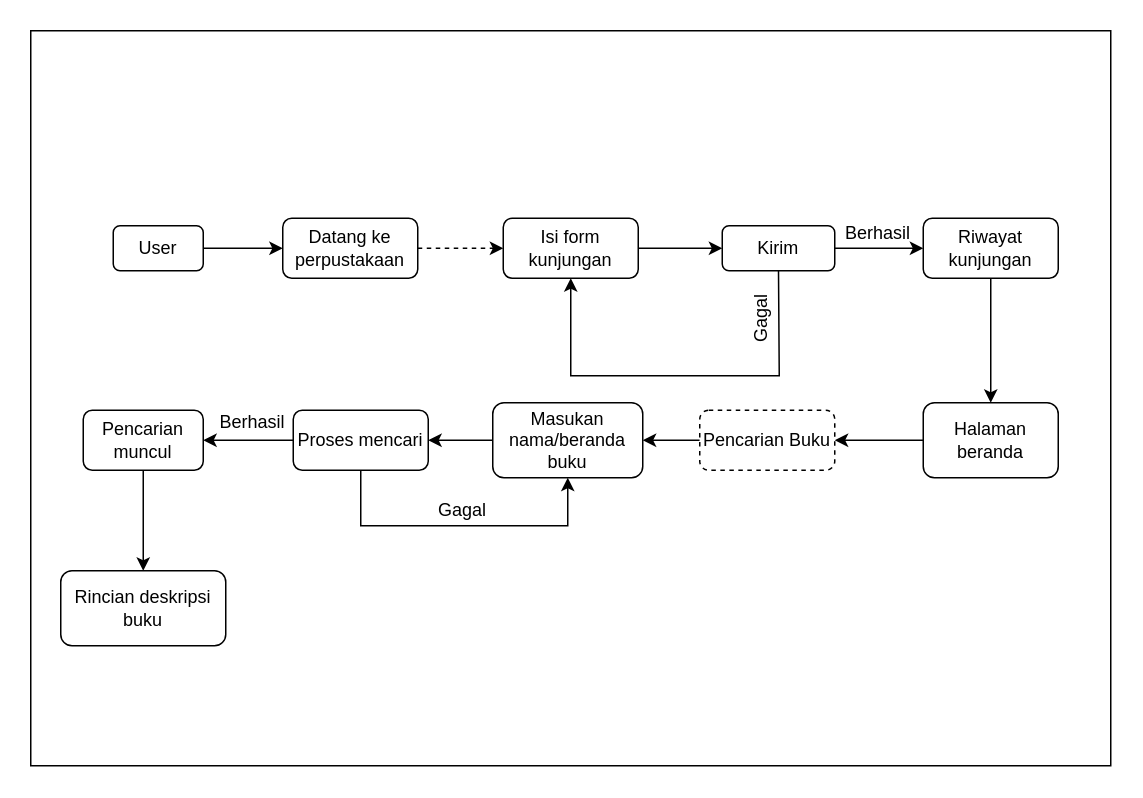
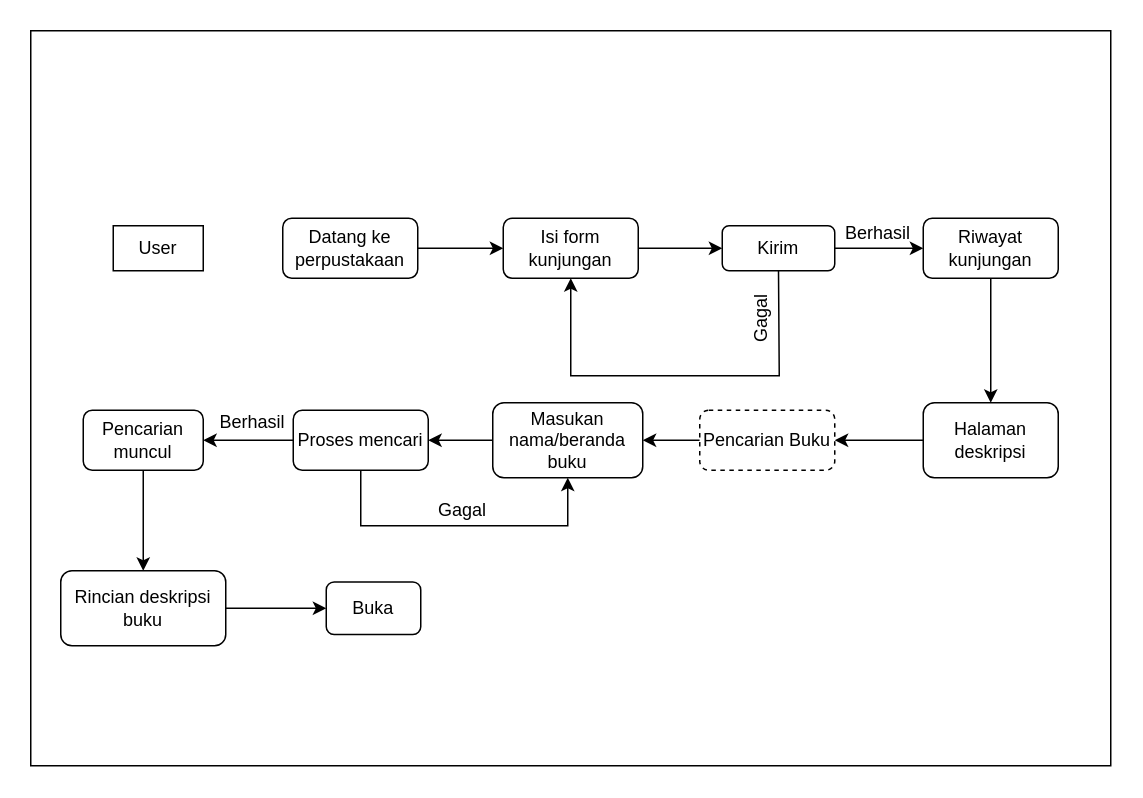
node "User": shape rounded rectangle -> rectangle
edge "User" -> "Datang ke perpustakaan": removed
edge "Datang ke perpustakaan" -> "Isi form kunjungan": style dashed -> solid
node "Halaman beranda": label "Halaman beranda" -> "Halaman deskripsi"
edge "Rincian deskripsi buku" -> "Buka": added
node "Buka": added
